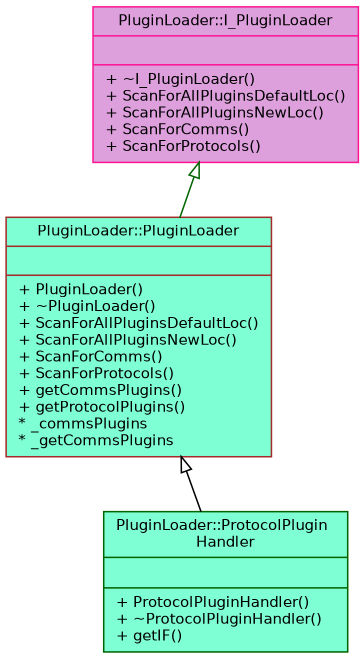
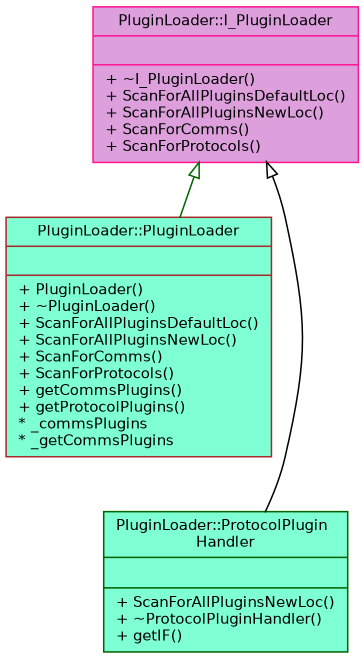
edge "PluginLoader::ProtocolPlugin" -> "PluginLoader::PluginLoader": now "PluginLoader::ProtocolPlugin" -> "PluginLoader::I_PluginLoader"
node "PluginLoader::ProtocolPlugin": text "+ ProtocolPluginHandler()" -> "+ ScanForAllPluginsNewLoc()"
